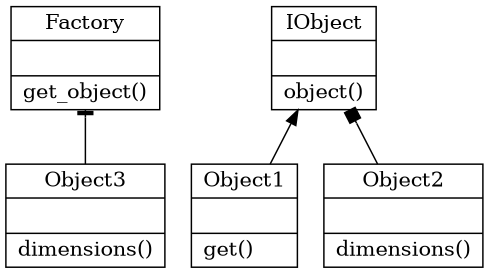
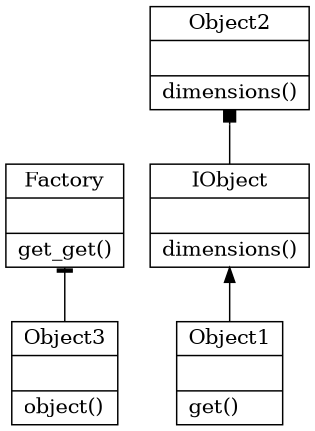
node "Factory": text "get_object()" -> "get_get()"
node "IObject": text "object()" -> "dimensions()"
edge "Object2" -> "IObject": reversed
node "Object3": text "dimensions()" -> "object()"
